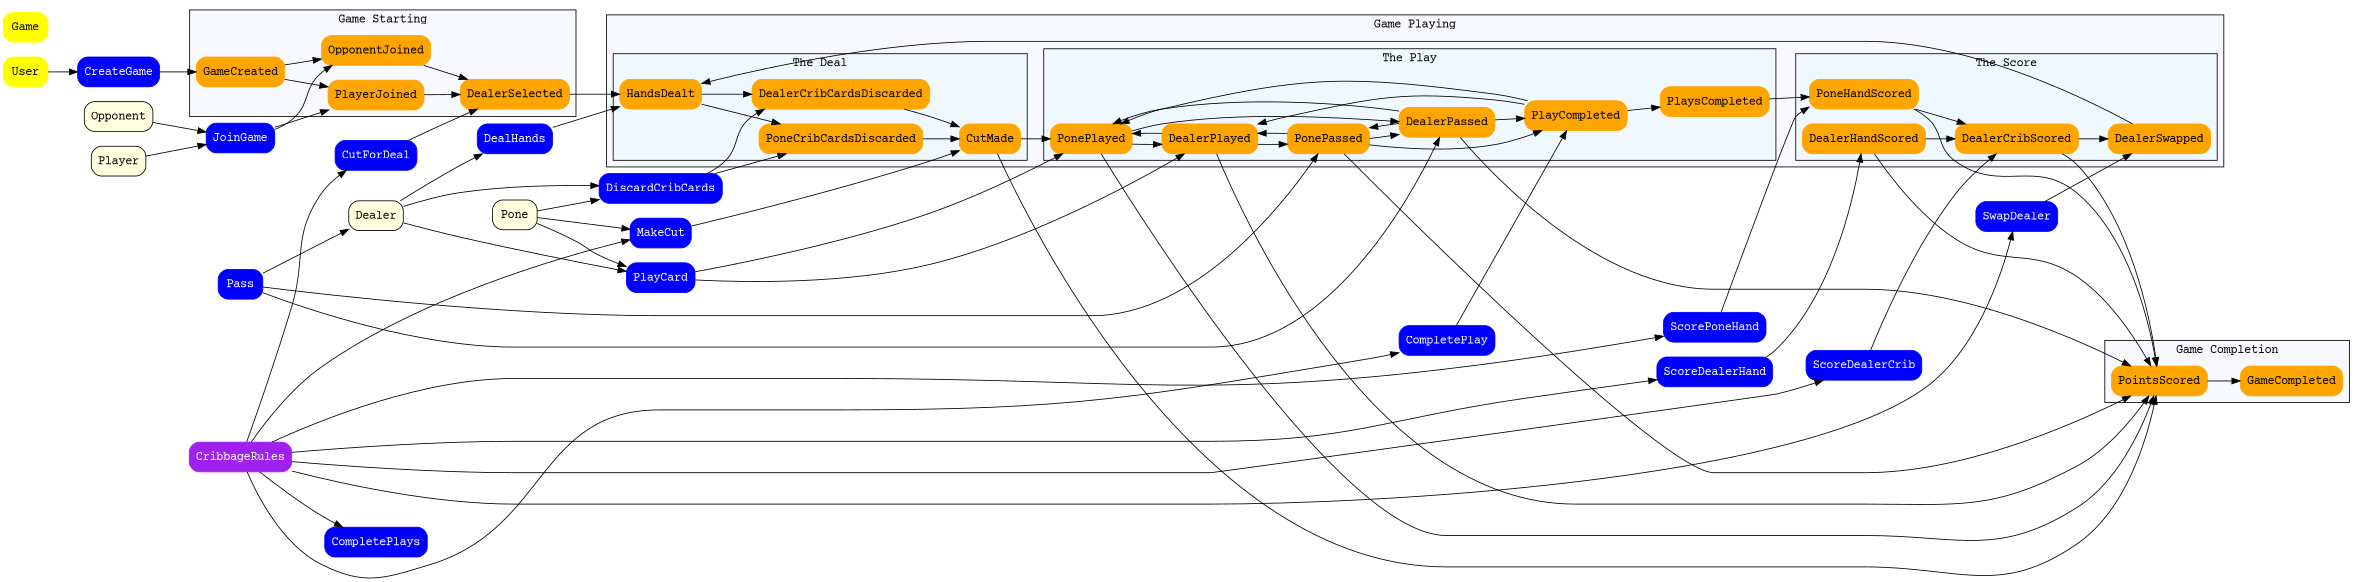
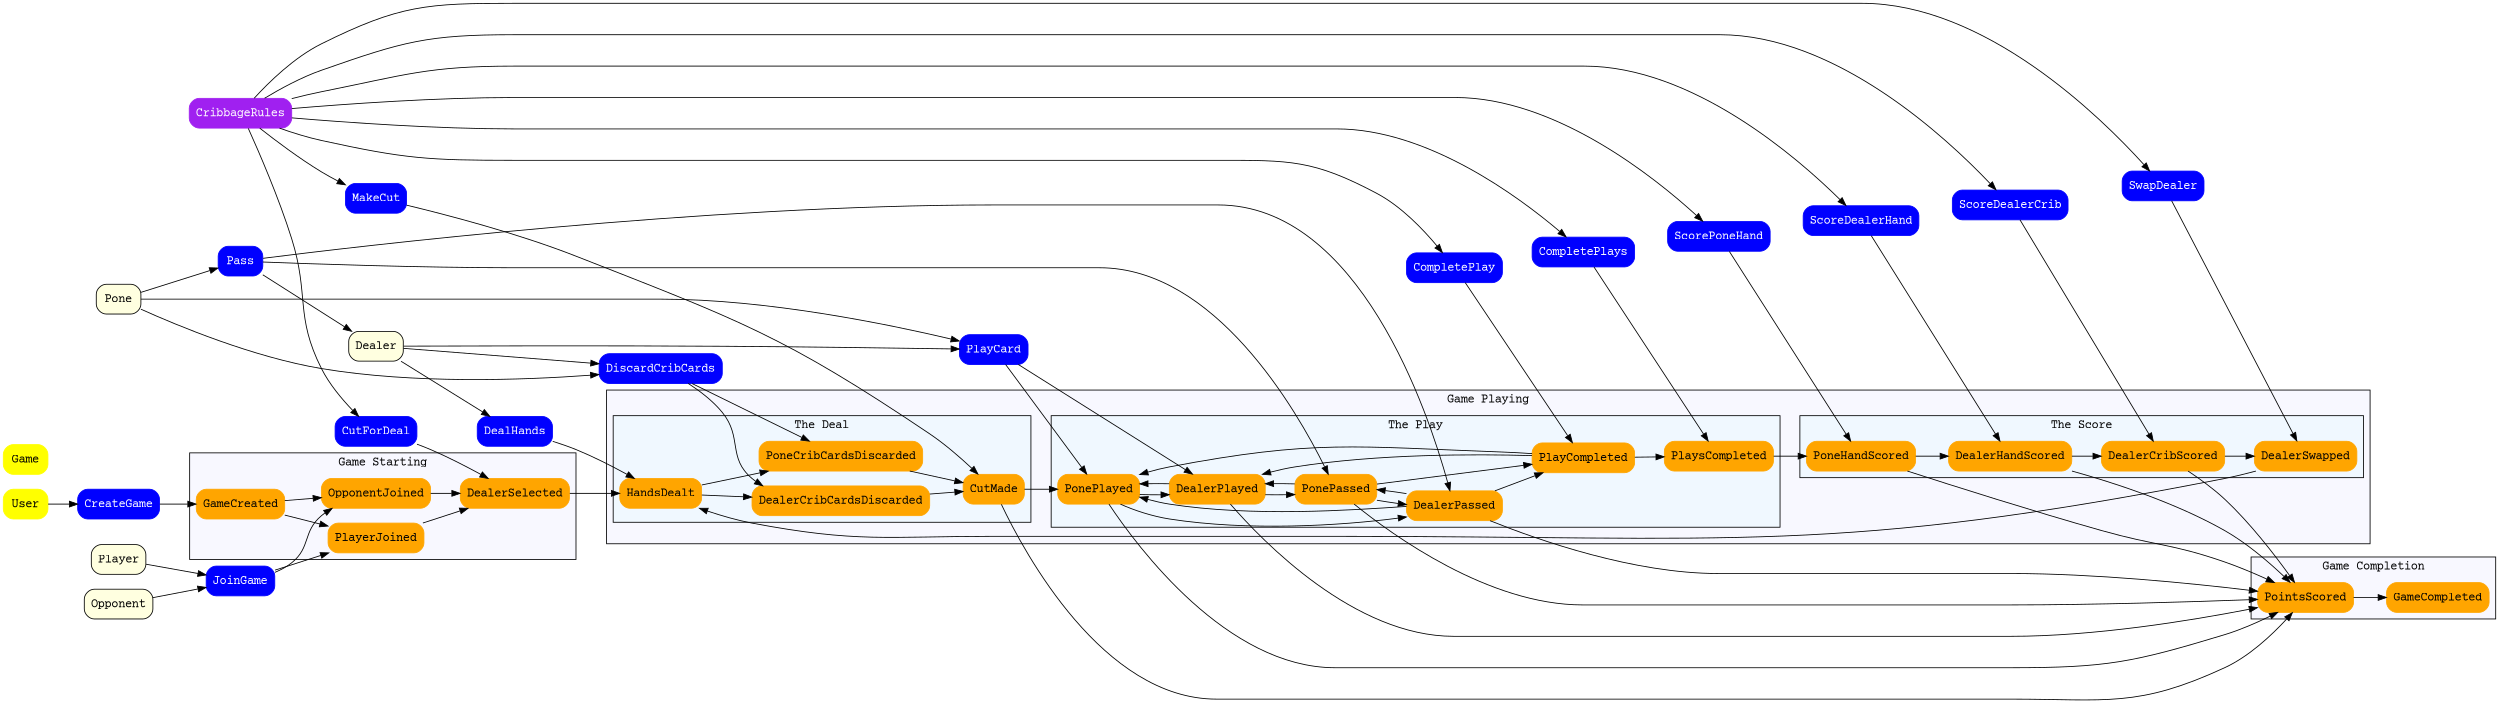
edge "PoneHandScored" -> "DealerCribScored": now "PoneHandScored" -> "DealerHandScored"
edge "Pone" -> "MakeCut": now "Pone" -> "Pass"
edge "CompletePlays" -> "PlaysCompleted": added
